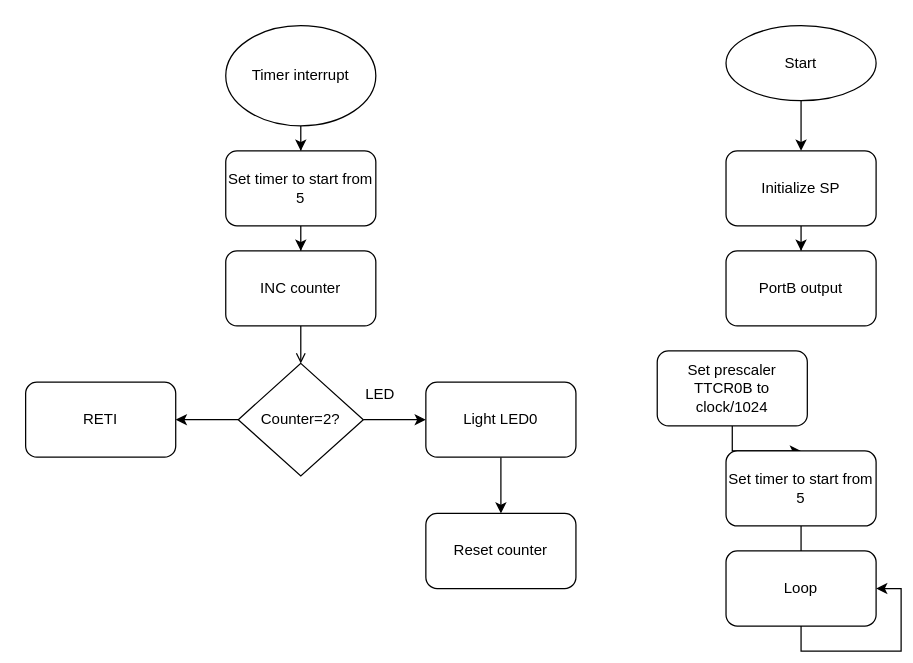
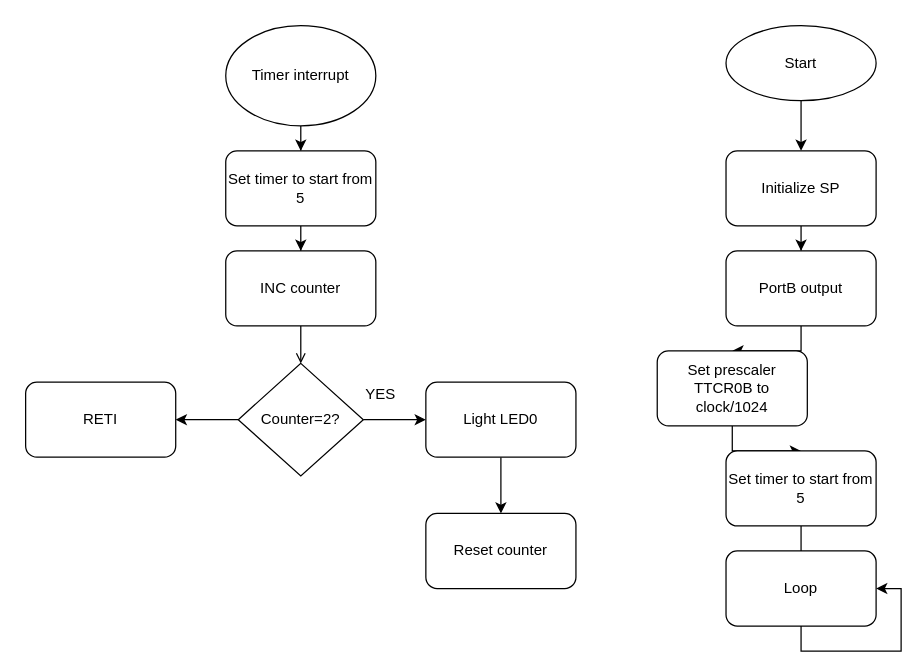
edge "PortB output" -> "Set prescaler TTCR0B to clock/1024": added
node "LED": label "LED" -> "YES"
